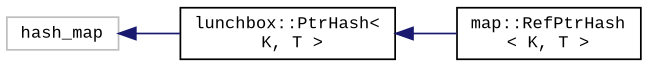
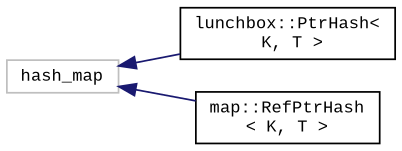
edge "map::RefPtrHash < K, T >" -> "lunchbox::PtrHash< K, T >": now "map::RefPtrHash < K, T >" -> "hash_map"
